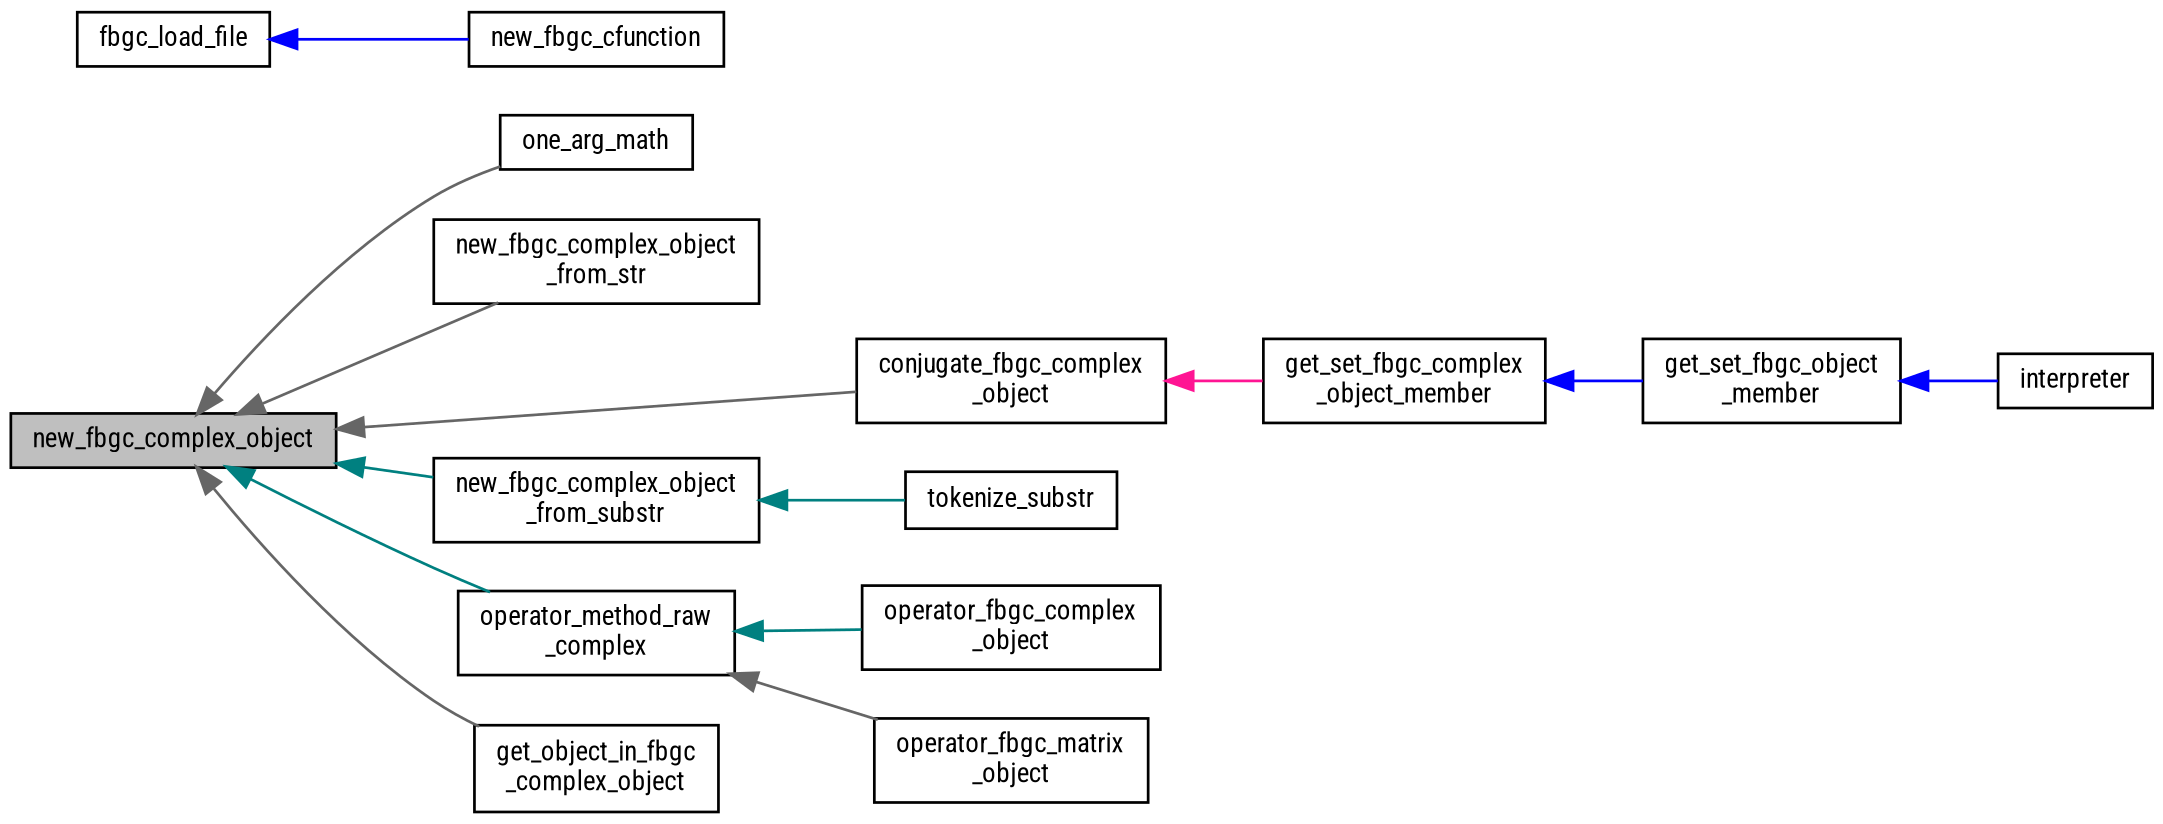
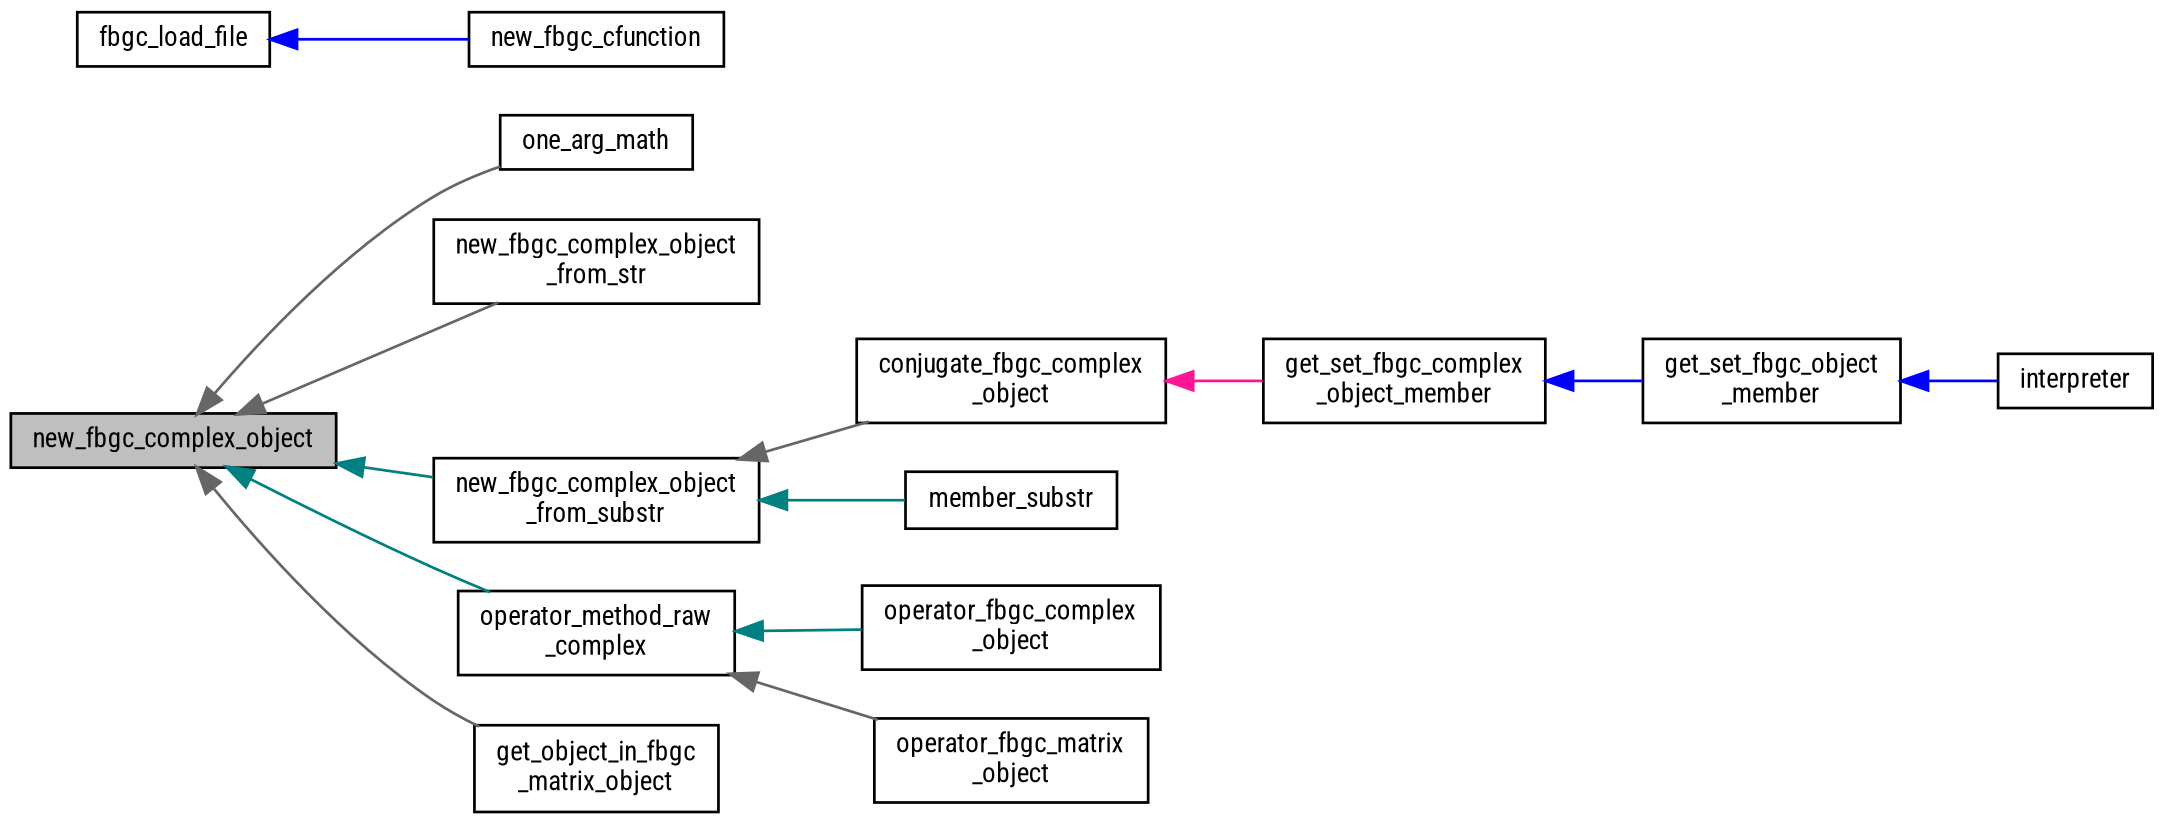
edge "conjugate_fbgc_complex _object" -> "new_fbgc_complex_object": now "conjugate_fbgc_complex _object" -> "new_fbgc_complex_object _from_substr"
node "tokenize_substr": label "tokenize_substr" -> "member_substr"
node "get_object_in_fbgc _complex_object": label "get_object_in_fbgc _complex_object" -> "get_object_in_fbgc _matrix_object"
